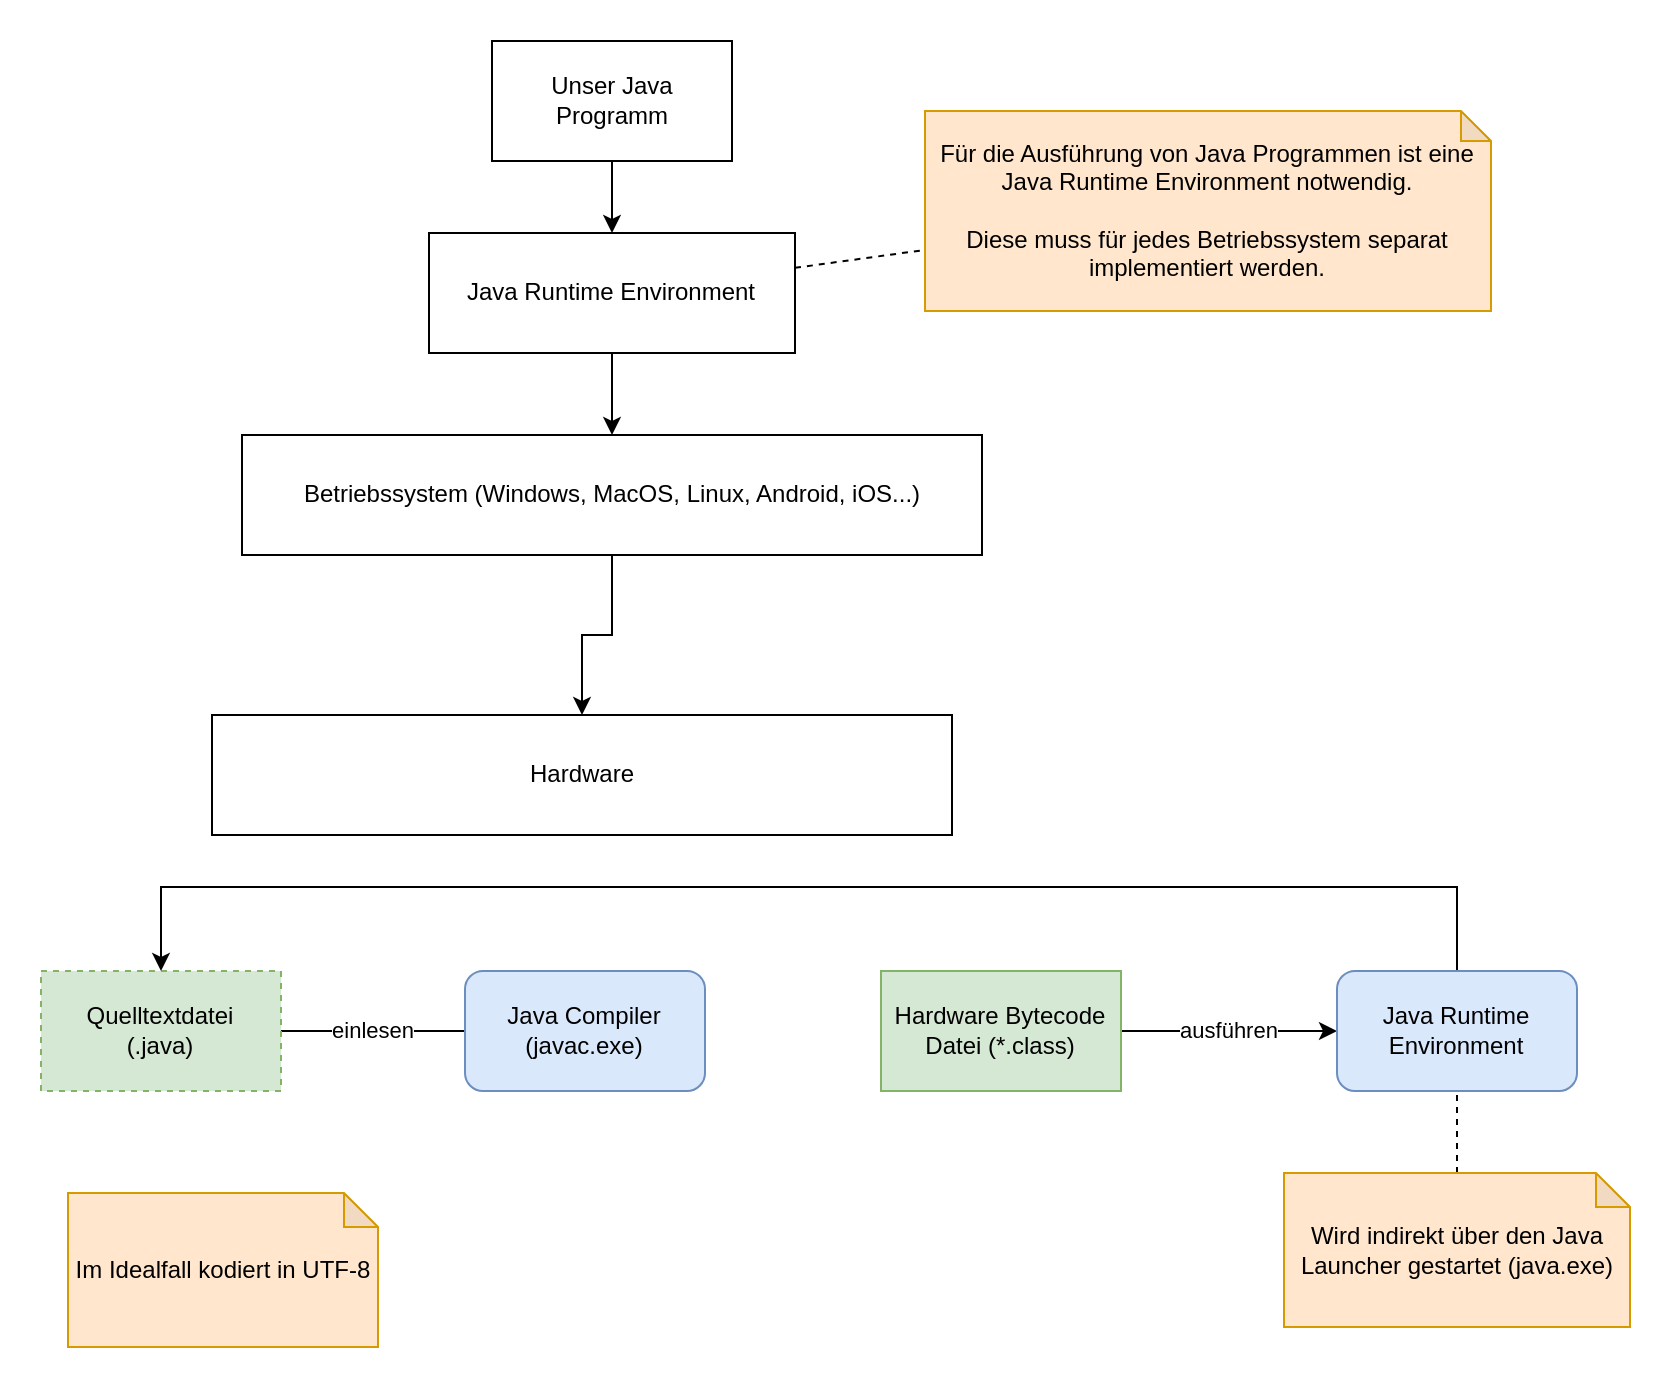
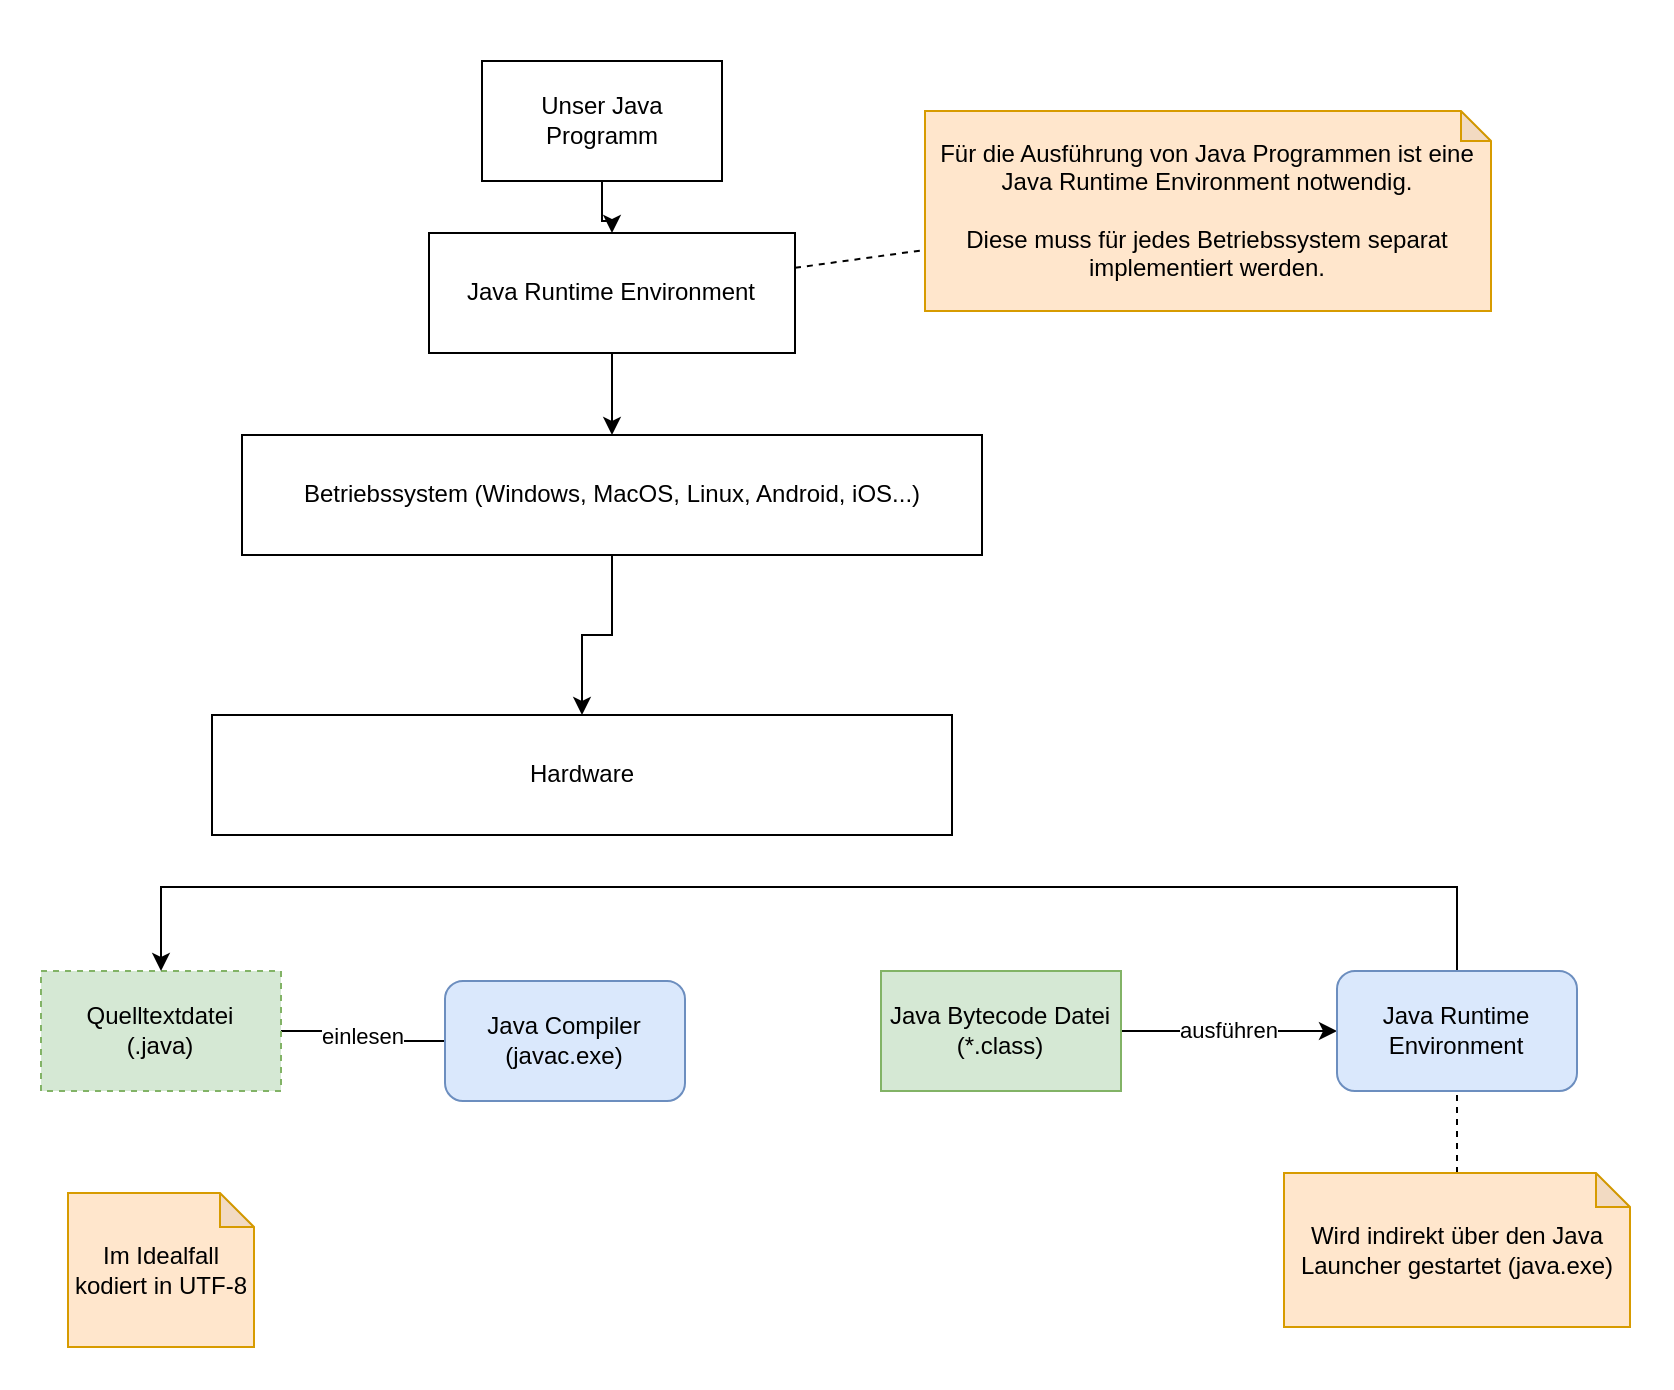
node "Unser Java Programm": moved (612, 101) -> (602, 121)
node "Java Compiler (javac.exe)": moved (585, 1031) -> (565, 1041)
node "Hardware Bytecode Datei (*.class)": label "Hardware Bytecode Datei (*.class)" -> "Java Bytecode Datei (*.class)"
node "Im Idealfall kodiert in UTF-8": size 310x154 -> 186x154
